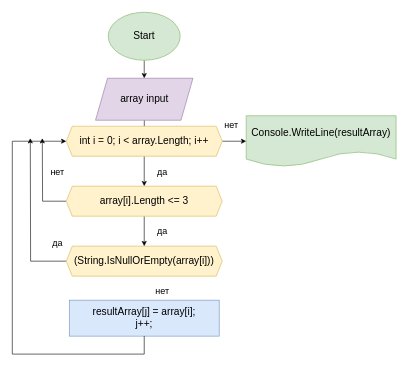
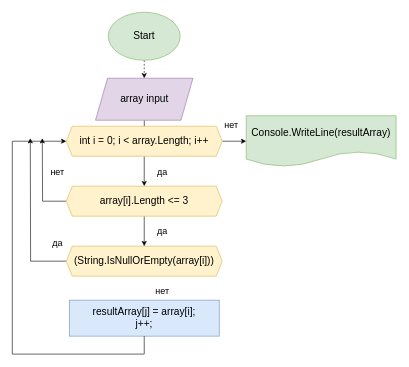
edge "Start" -> "array input": style solid -> dashed
